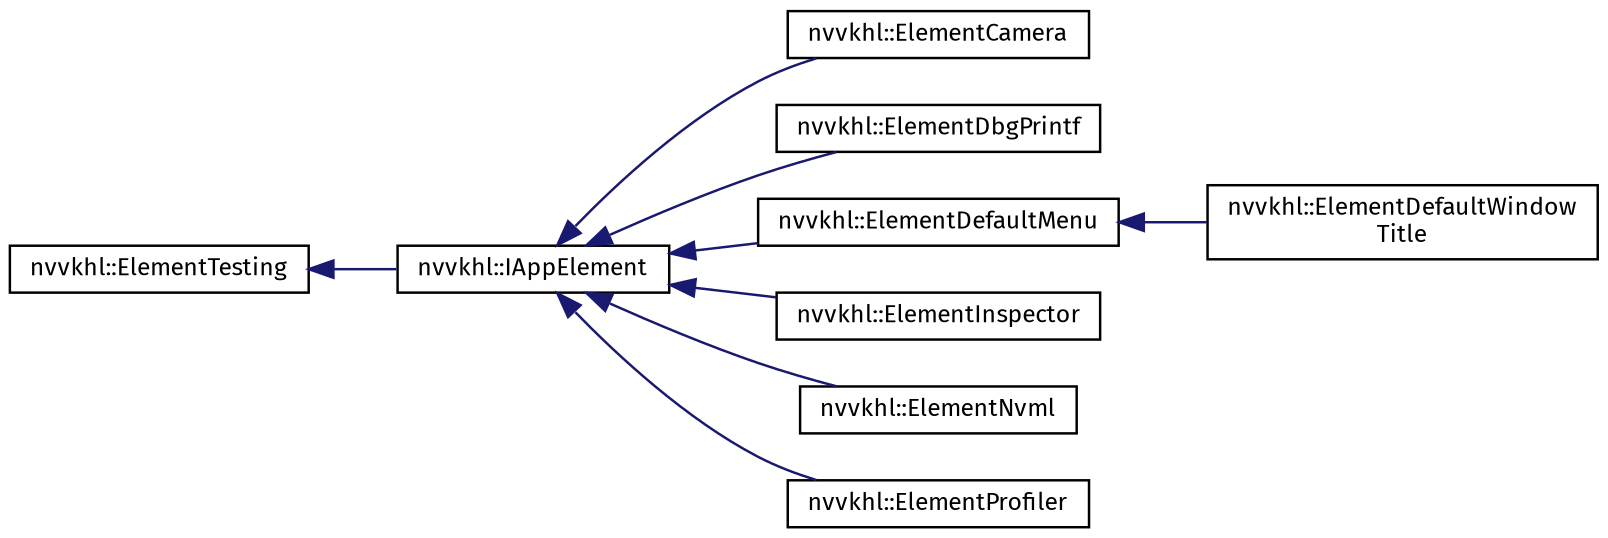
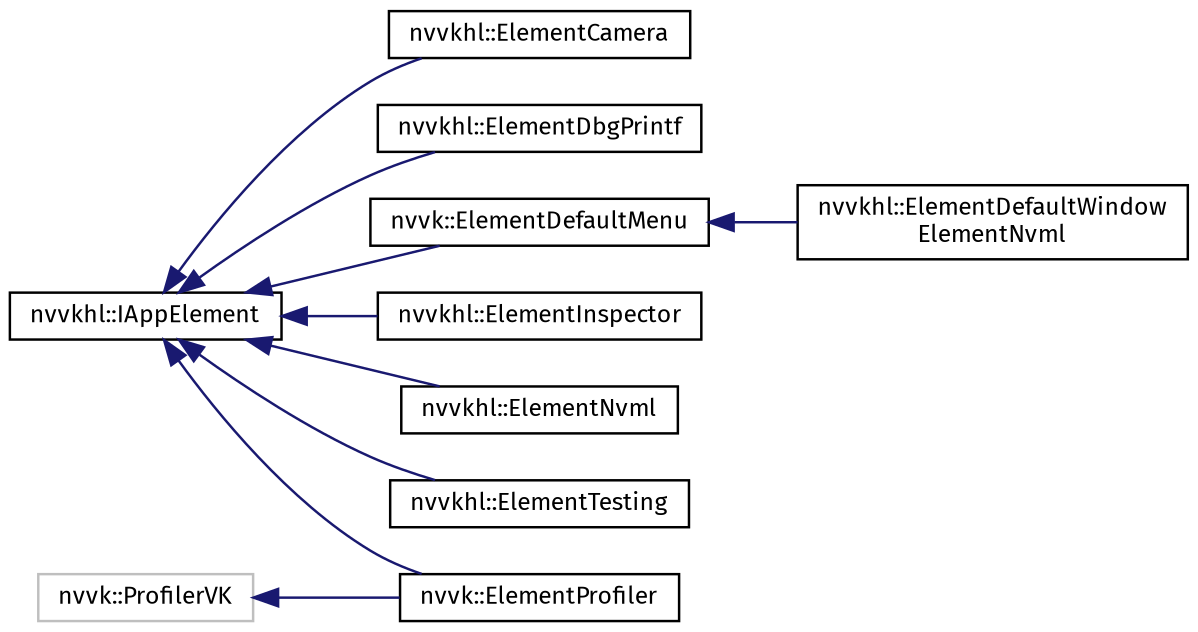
node "nvvkhl::ElementDefaultMenu": label "nvvkhl::ElementDefaultMenu" -> "nvvk::ElementDefaultMenu"
node "nvvkhl::ElementDefaultWindow Title": label "nvvkhl::ElementDefaultWindow Title" -> "nvvkhl::ElementDefaultWindow ElementNvml"
edge "nvvkhl::IAppElement" -> "nvvkhl::ElementTesting": reversed
node "nvvkhl::ElementProfiler": label "nvvkhl::ElementProfiler" -> "nvvk::ElementProfiler"
node "nvvk::ProfilerVK": added
